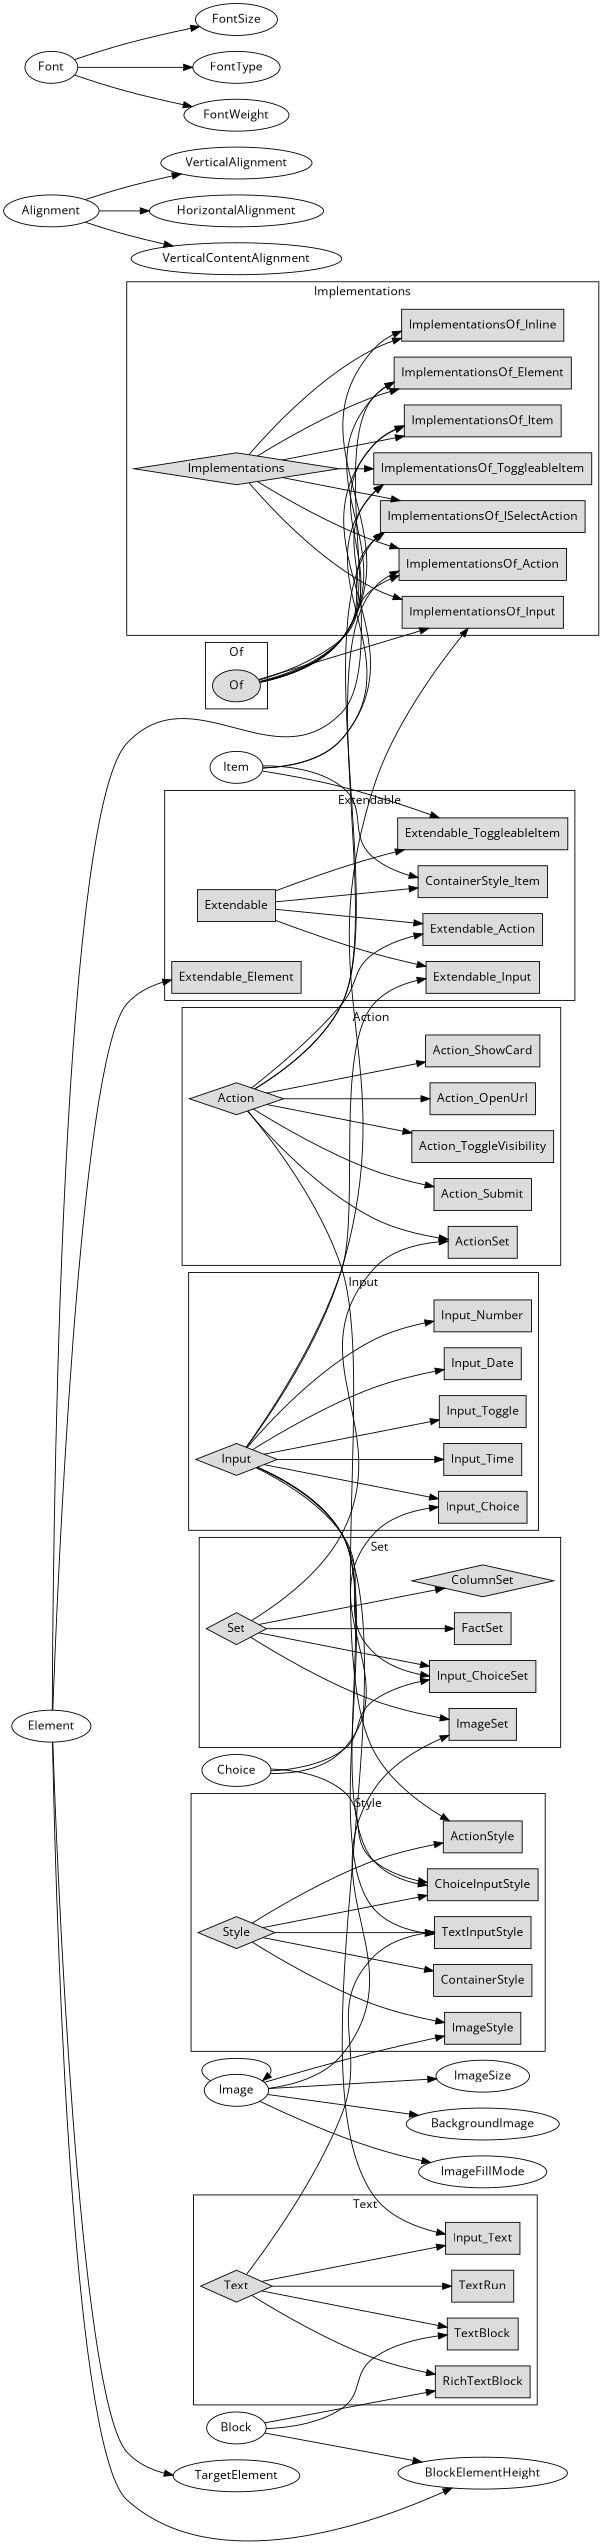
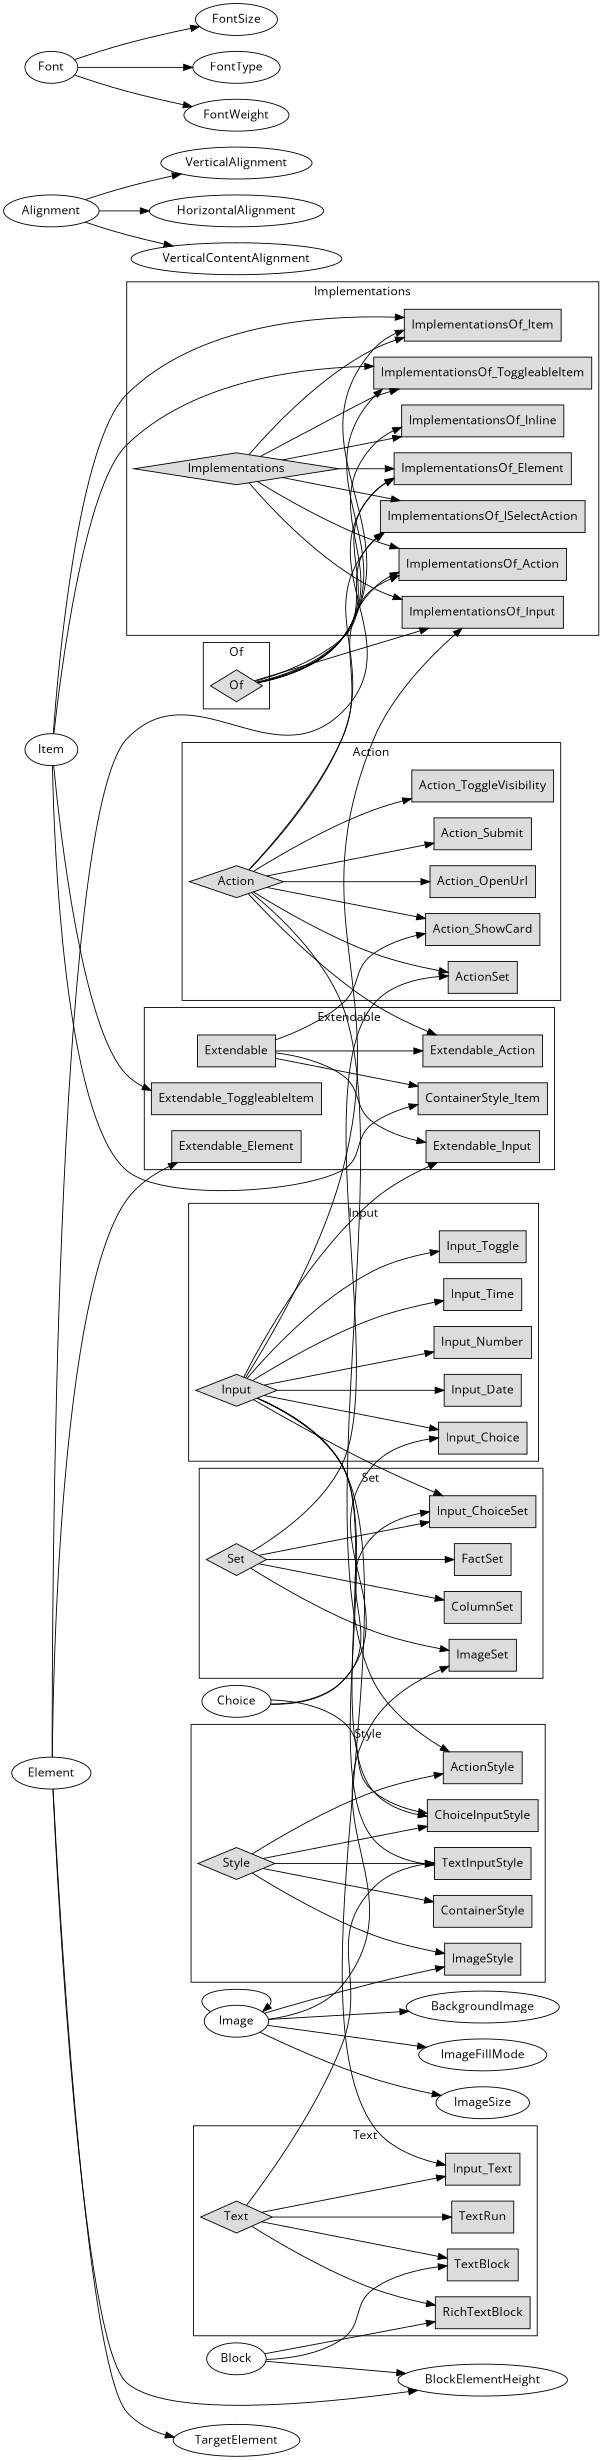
node "Of": shape ellipse -> diamond
edge "Extendable" -> "Extendable_ToggleableItem": now "Extendable" -> "Action_ShowCard"
node "ColumnSet": shape diamond -> box
